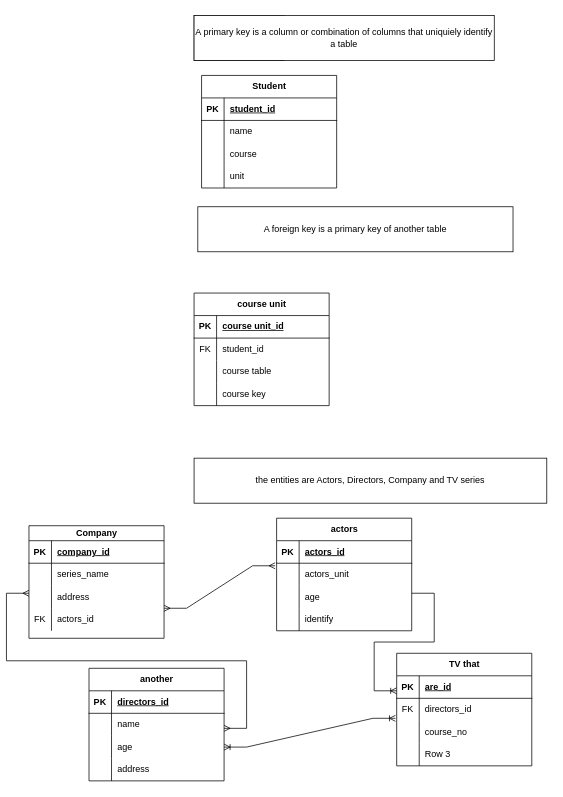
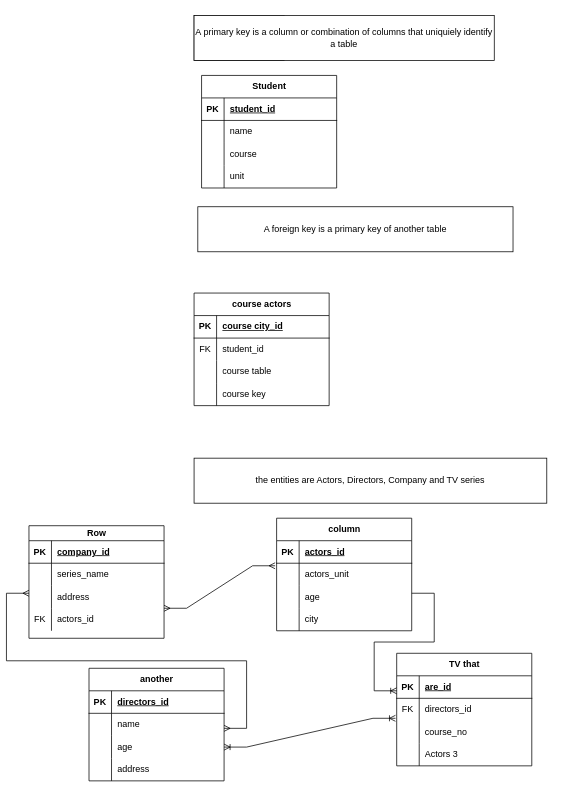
node "course unit": label "course unit" -> "course actors"
node "course unit_id": label "course unit_id" -> "course city_id"
node "actors": label "actors" -> "column"
node "Company": label "Company" -> "Row"
node "identify": label "identify" -> "city"
node "Row 3": label "Row 3" -> "Actors 3"
